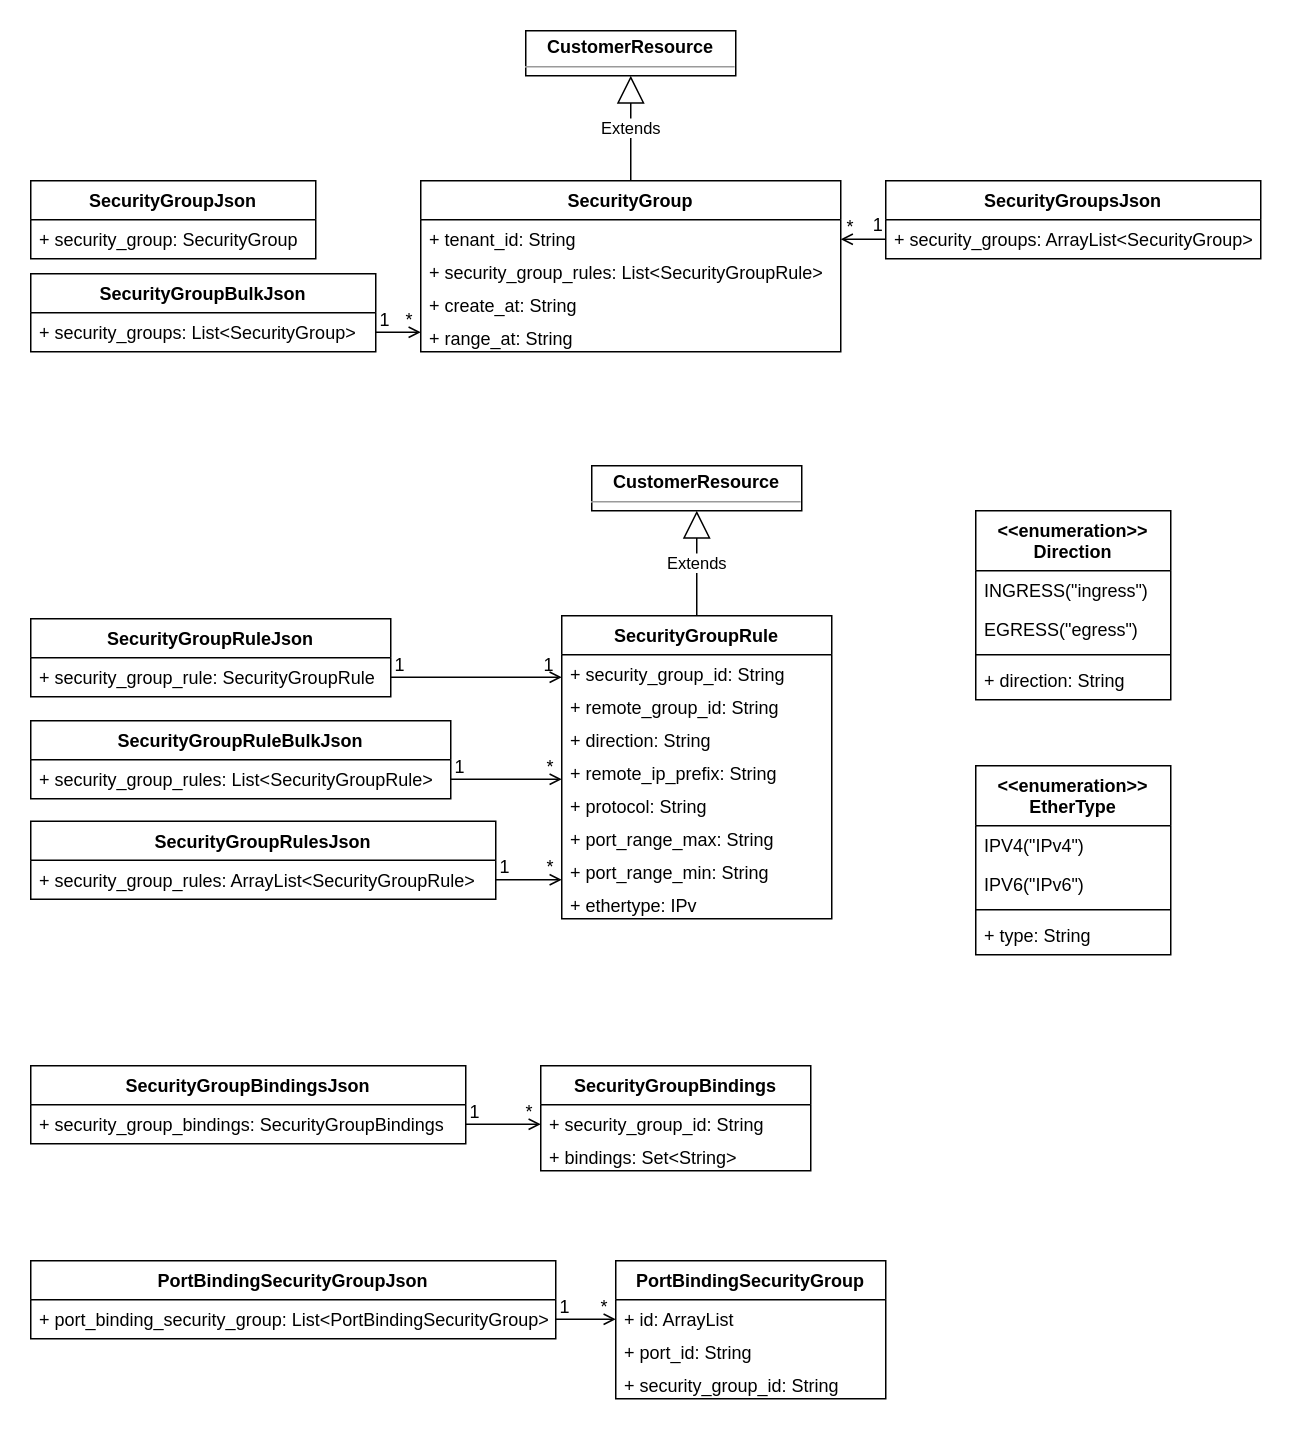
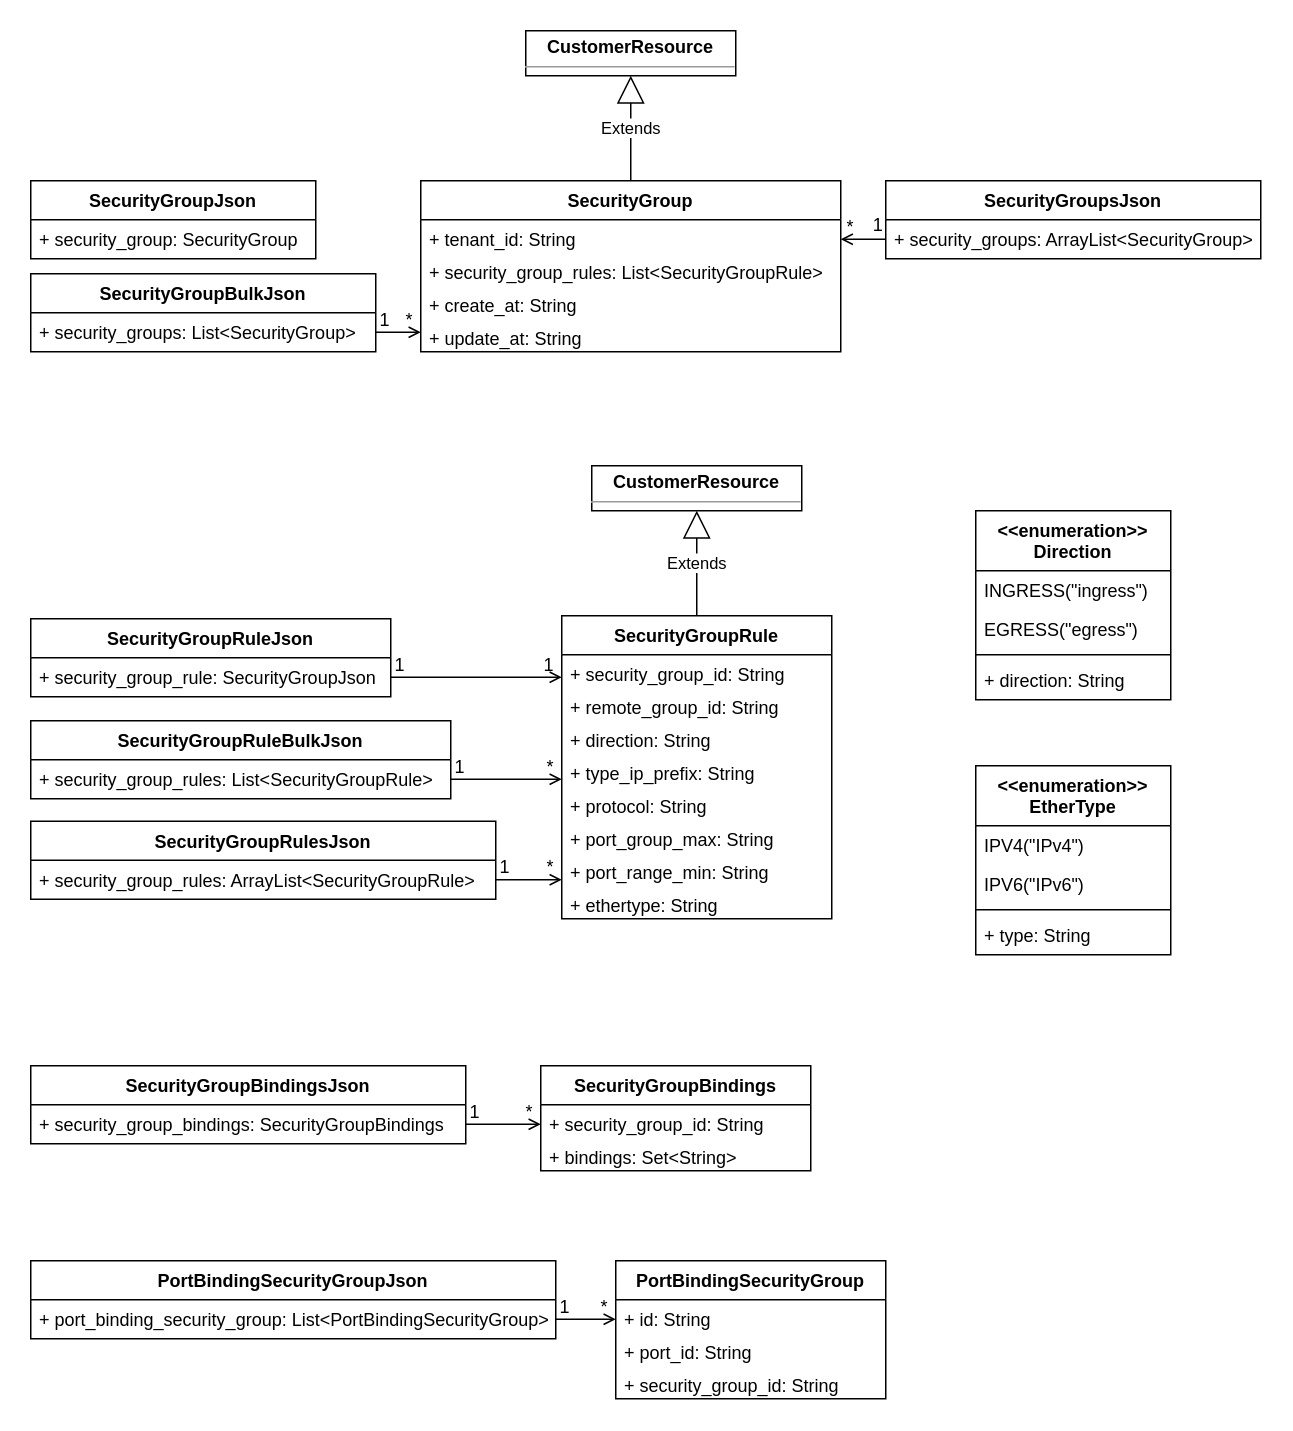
node "+ range_at: String": label "+ range_at: String" -> "+ update_at: String"
node "+ security_group_rule: SecurityGroupRule": label "+ security_group_rule: SecurityGroupRule" -> "+ security_group_rule: SecurityGroupJson"
node "+ remote_ip_prefix: String": label "+ remote_ip_prefix: String" -> "+ type_ip_prefix: String"
node "+ port_range_max: String": label "+ port_range_max: String" -> "+ port_group_max: String"
node "+ ethertype: IPv": label "+ ethertype: IPv" -> "+ ethertype: String"
node "+ id: ArrayList": label "+ id: ArrayList" -> "+ id: String"
